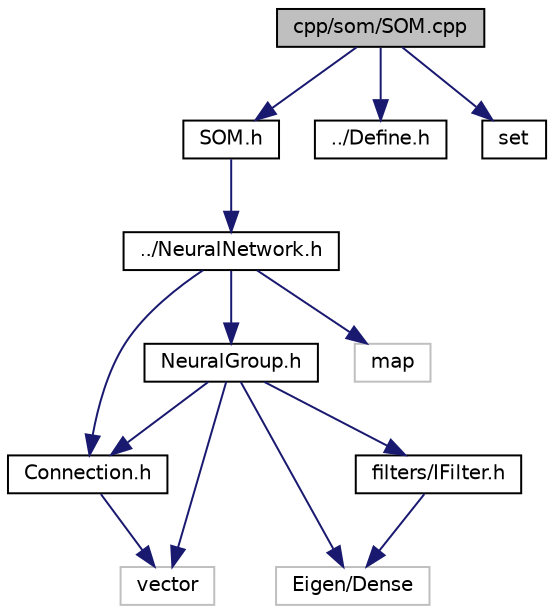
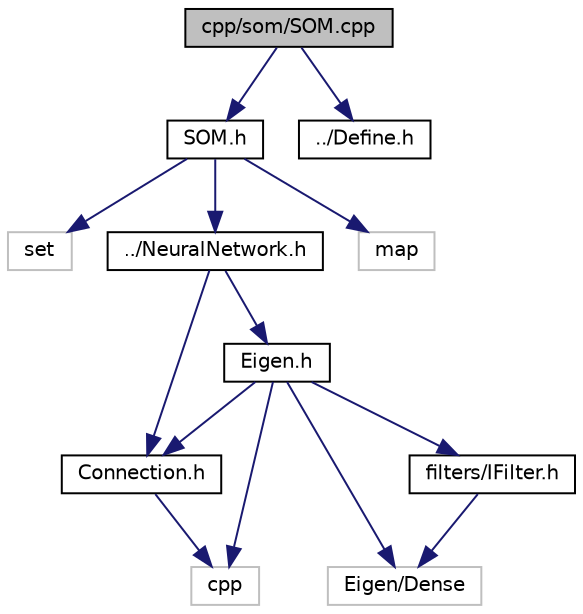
edge "cpp/som/SOM.cpp" -> "set": now "SOM.h" -> "set"
node "set": color black -> grey75
edge "../NeuralNetwork.h" -> "map": now "SOM.h" -> "map"
node "NeuralGroup.h": label "NeuralGroup.h" -> "Eigen.h"
node "vector": label "vector" -> "cpp"
